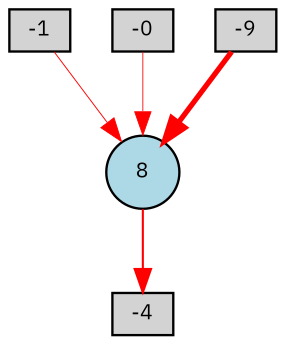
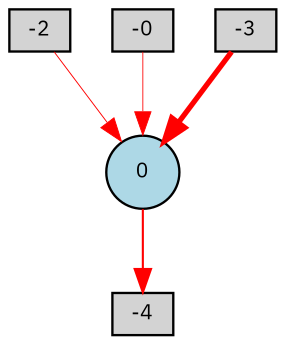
node "-1": label "-1" -> "-2"
node "-9": label "-9" -> "-3"
node "8": label "8" -> "0"
